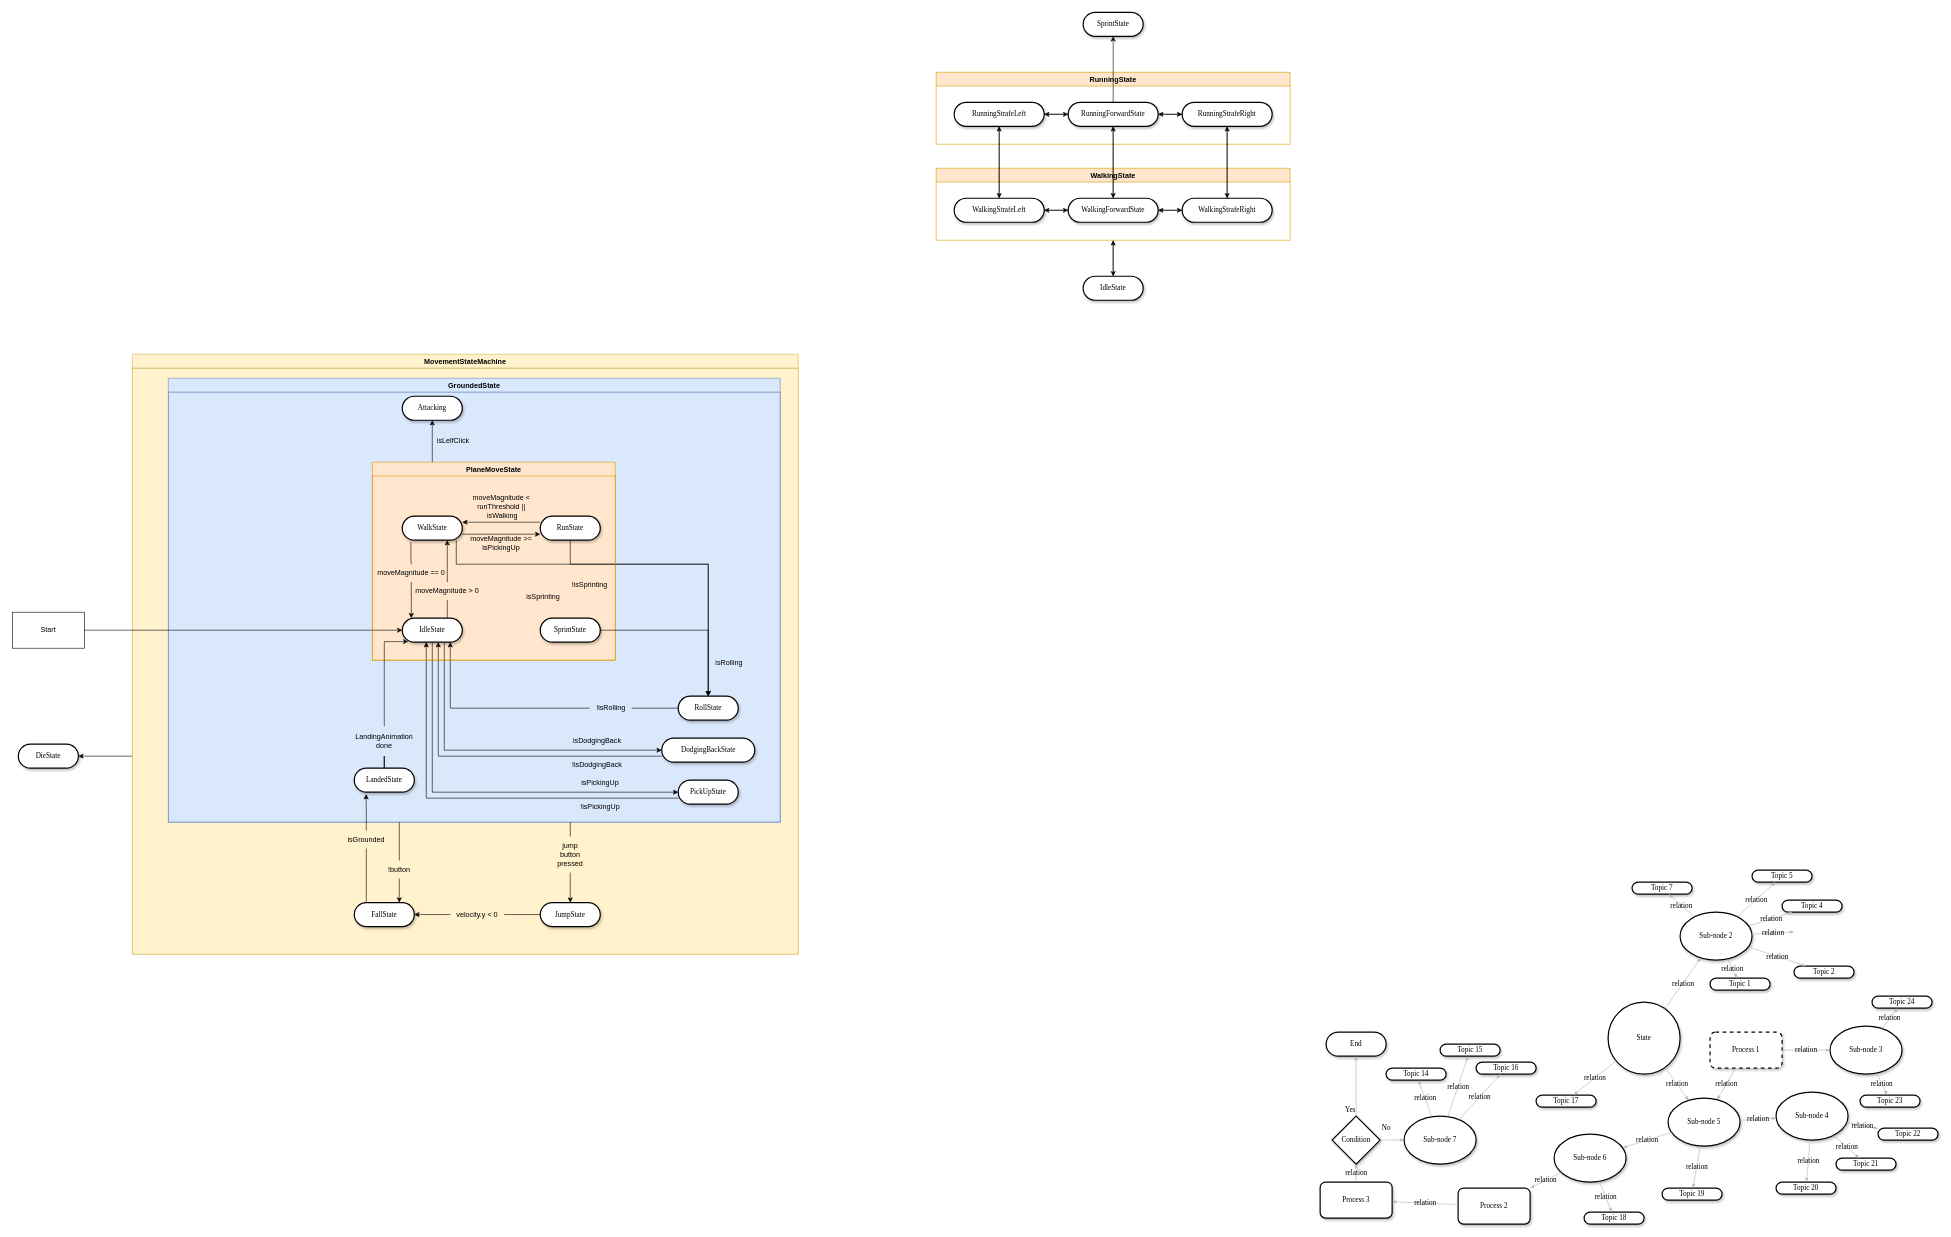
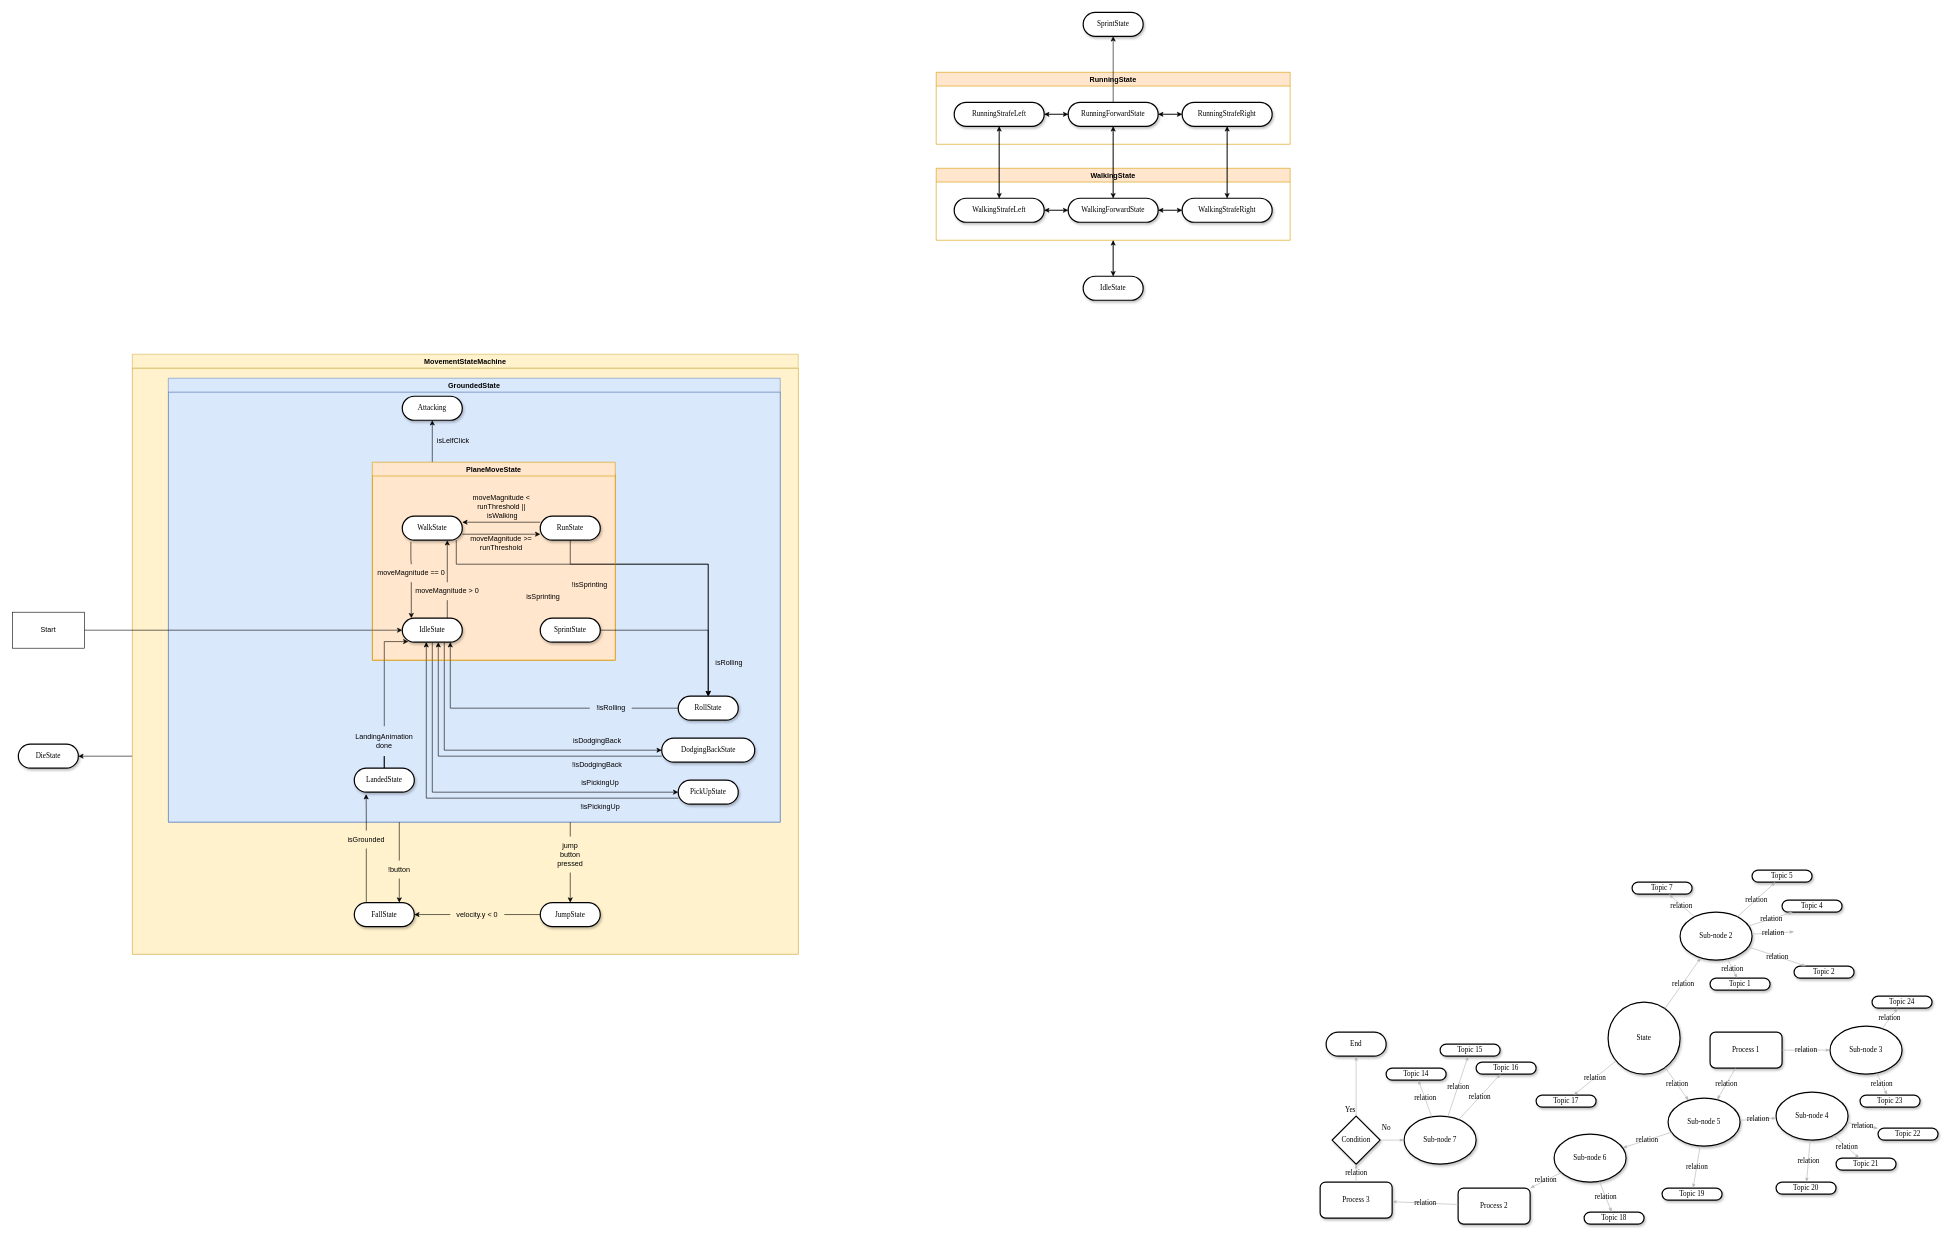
node "moveMagnitude >= isPickingUp": label "moveMagnitude >= isPickingUp" -> "moveMagnitude >= runThreshold"
node "Process 1": style dashed -> solid
